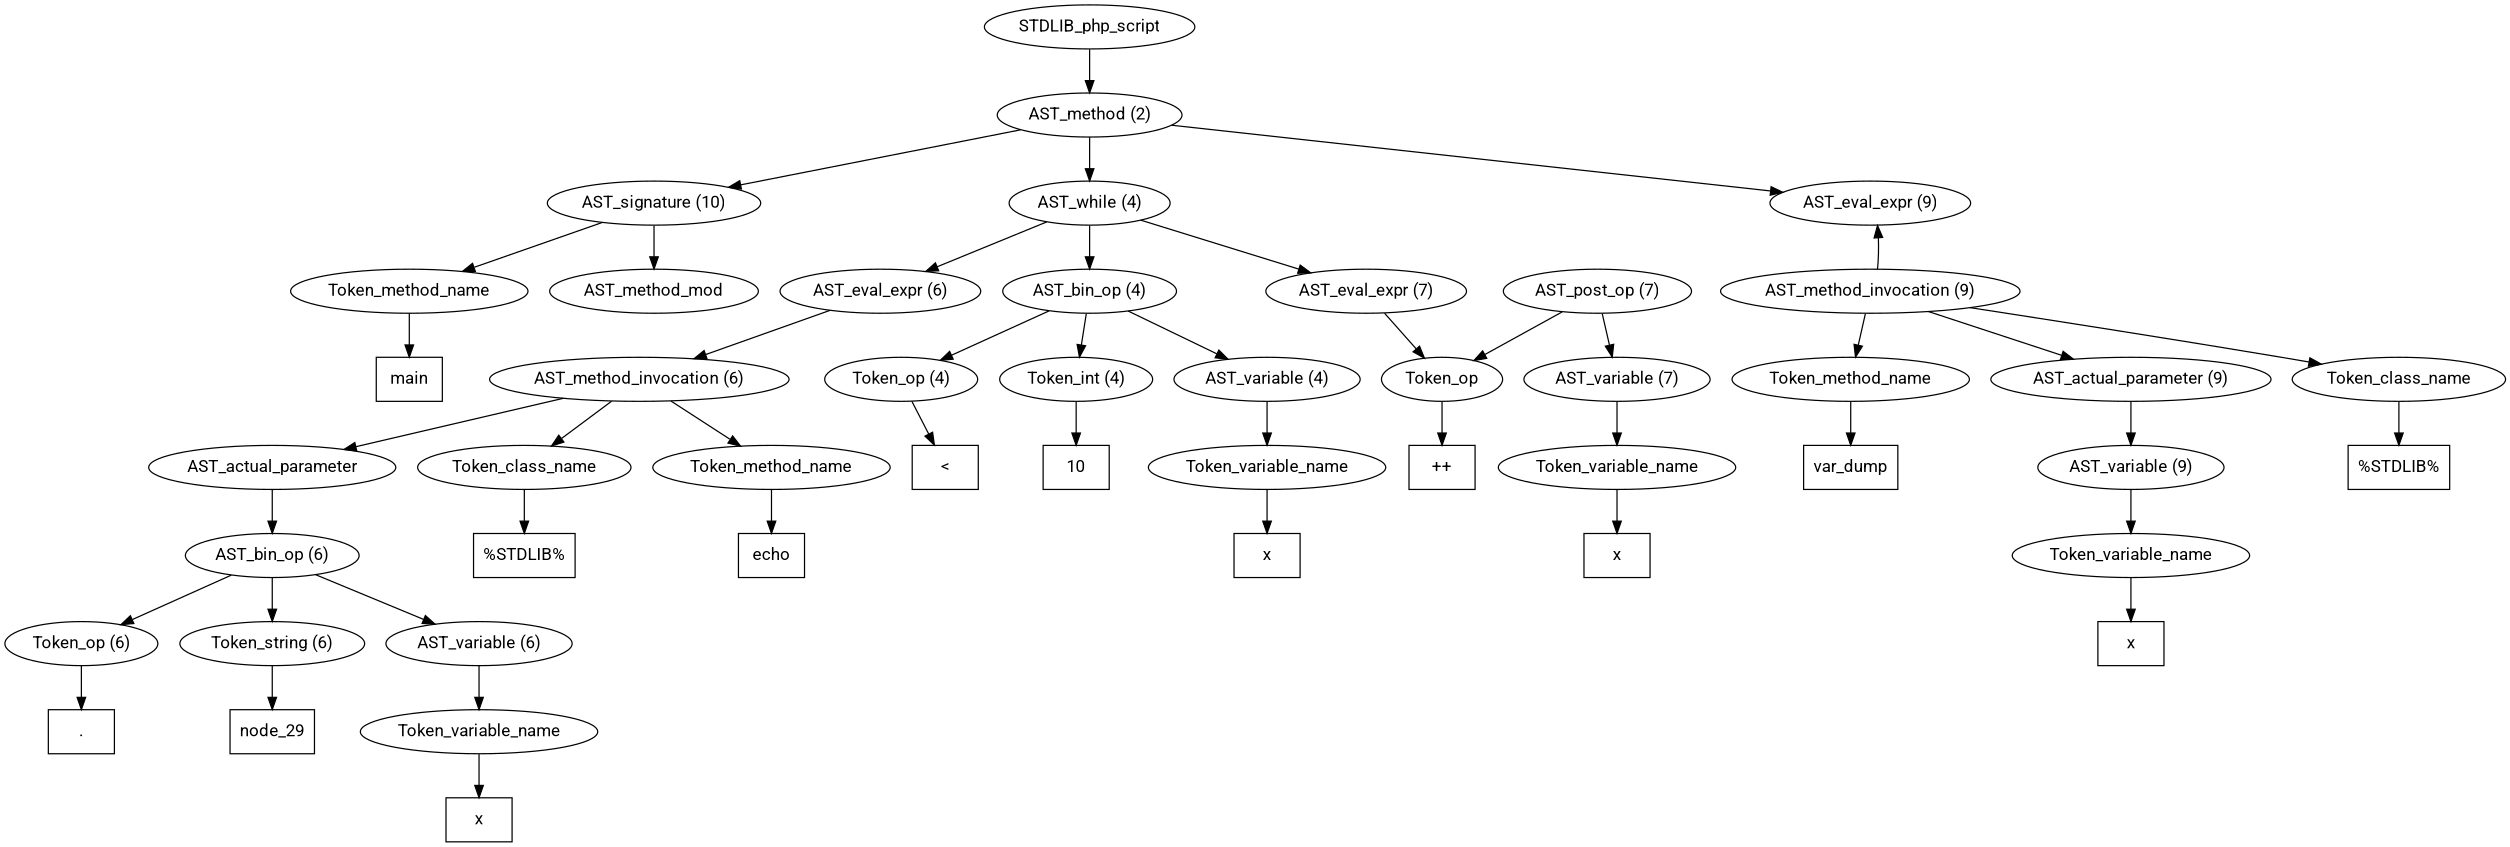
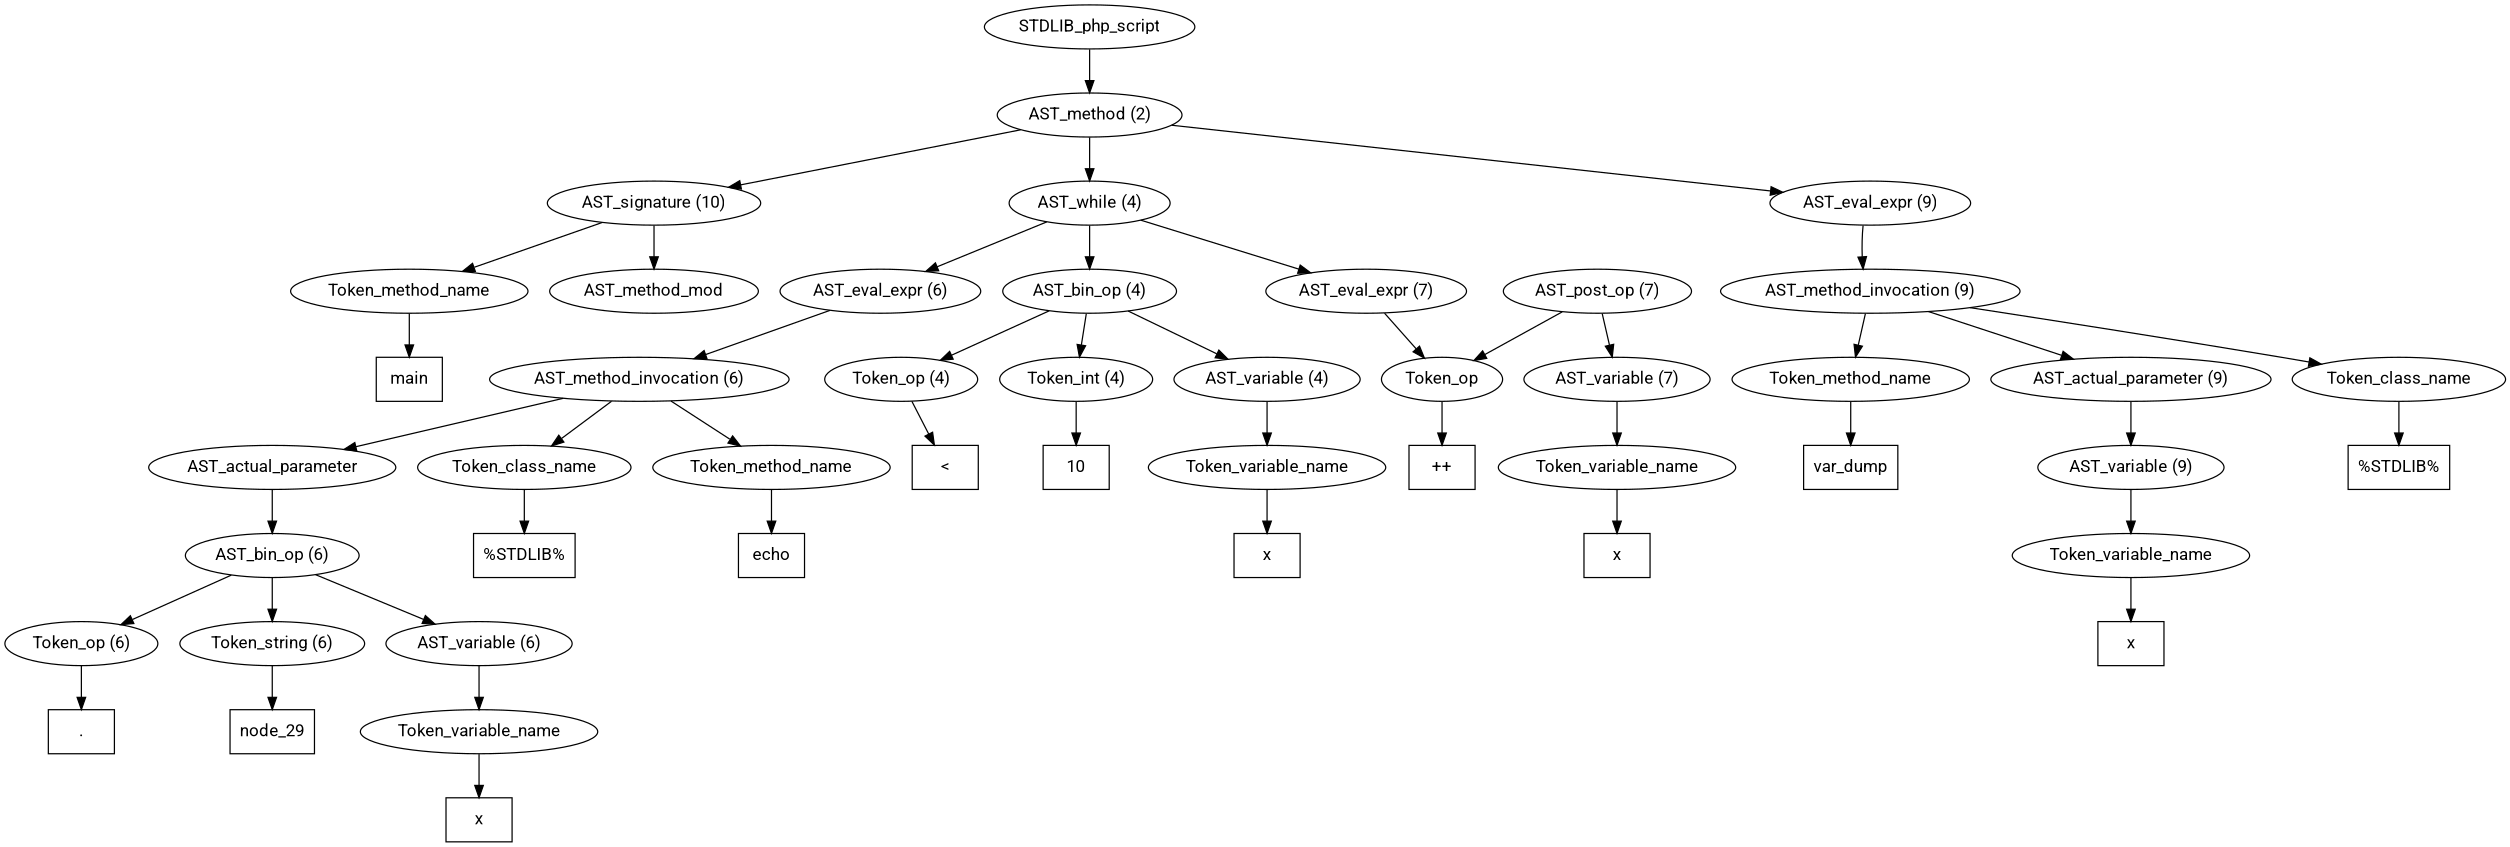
edge "AST_method_invocation (9)" -> "AST_eval_expr (9)": reversed
